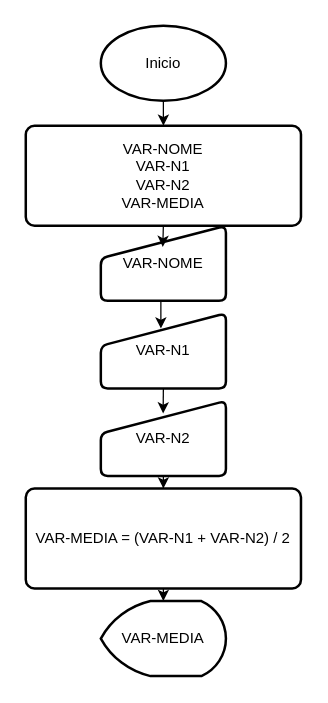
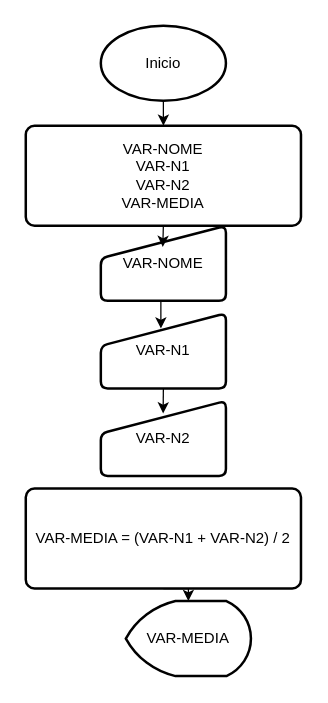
edge "VAR-N2" -> "VAR-MEDIA = (VAR-N1 + VAR-N2) / 2": removed
node "VAR-MEDIA": moved (163, 638) -> (188, 638)
